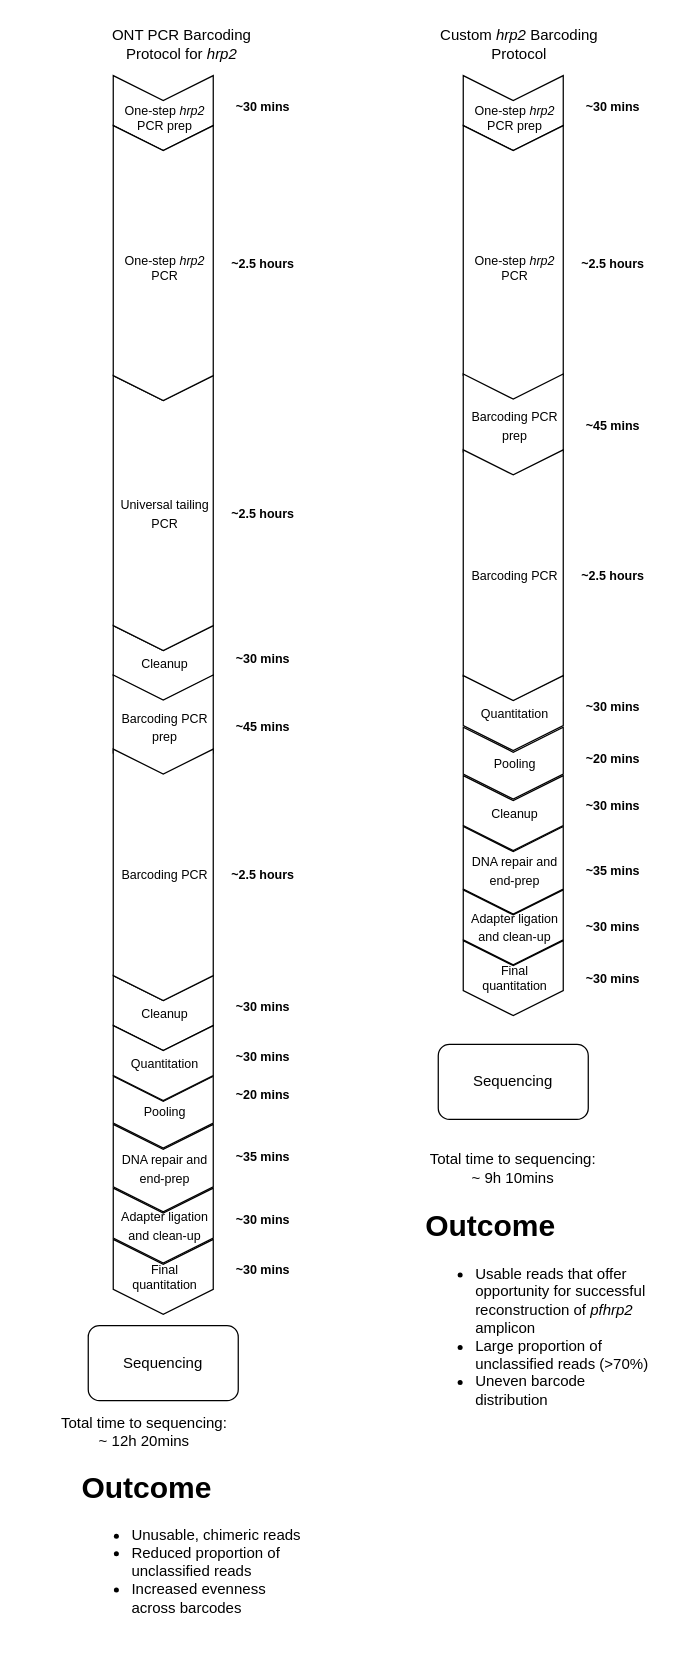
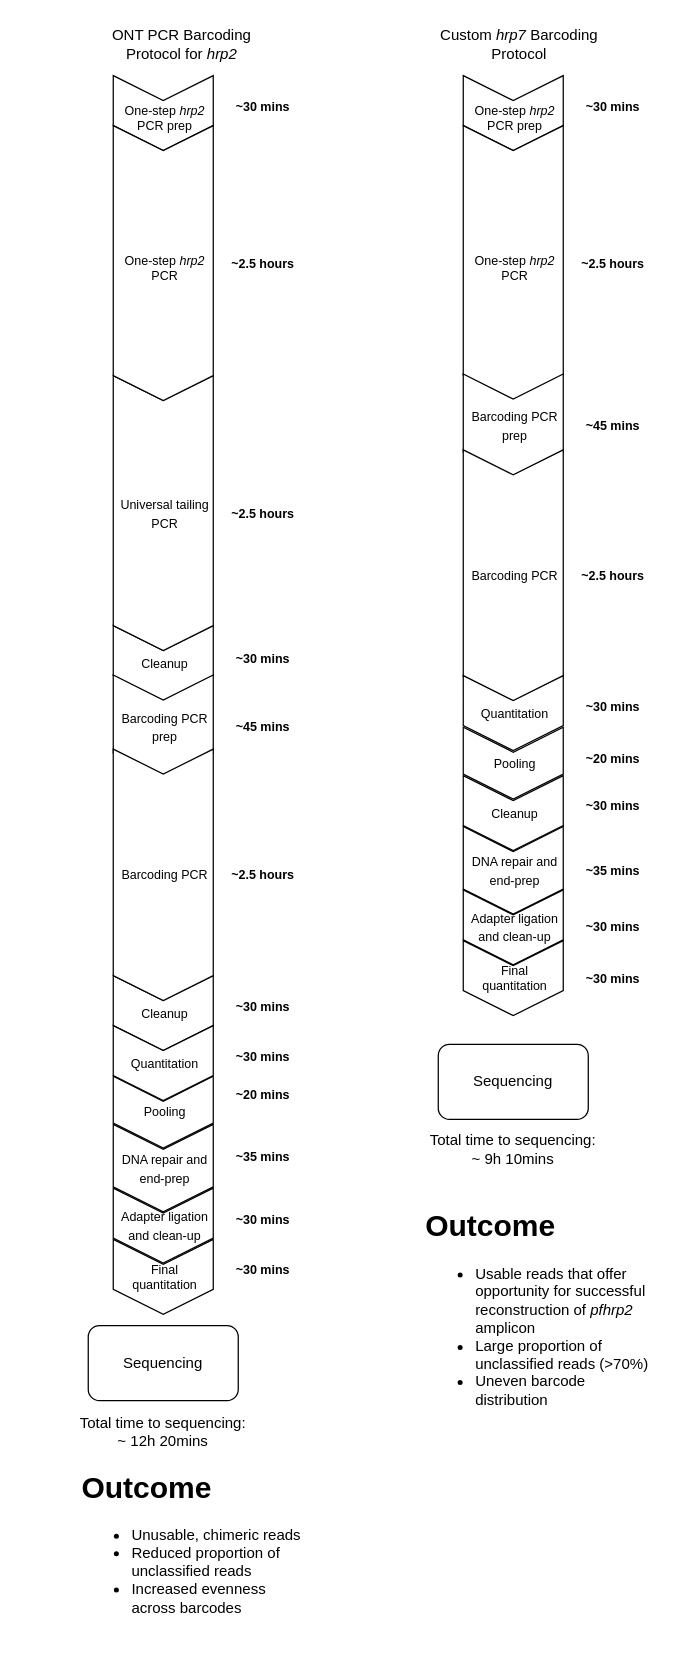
node "Custom hrp2 Barcoding Protocol": label "Custom hrp2 Barcoding Protocol" -> "Custom hrp7 Barcoding Protocol"
node "Total time to sequencing: ~ 9h 10mins": moved (513, 1168) -> (513, 1149)
node "Total time to sequencing: ~ 12h 20mins": moved (144, 1432) -> (163, 1432)
